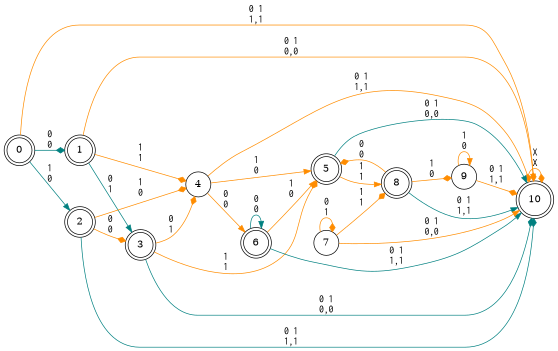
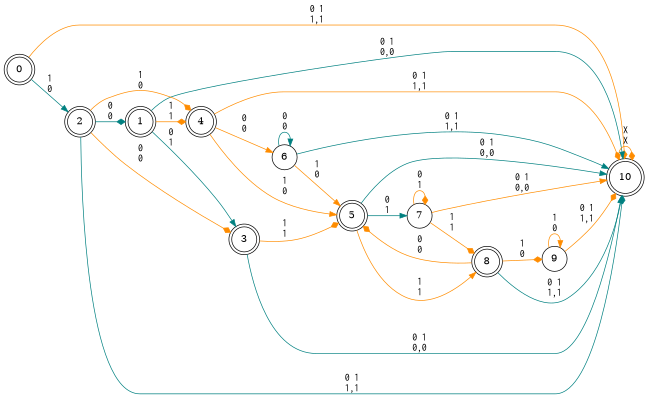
edge "1" -> "10": color darkorange -> teal
edge "0" -> "1": now "2" -> "1"
node "4": shape circle -> doublecircle
edge "5" -> "7": added, label "0 1"
edge "3" -> "4": removed, label "0 1"
node "6": shape doublecircle -> circle
edge "3" -> "10": arrowhead diamond -> normal
